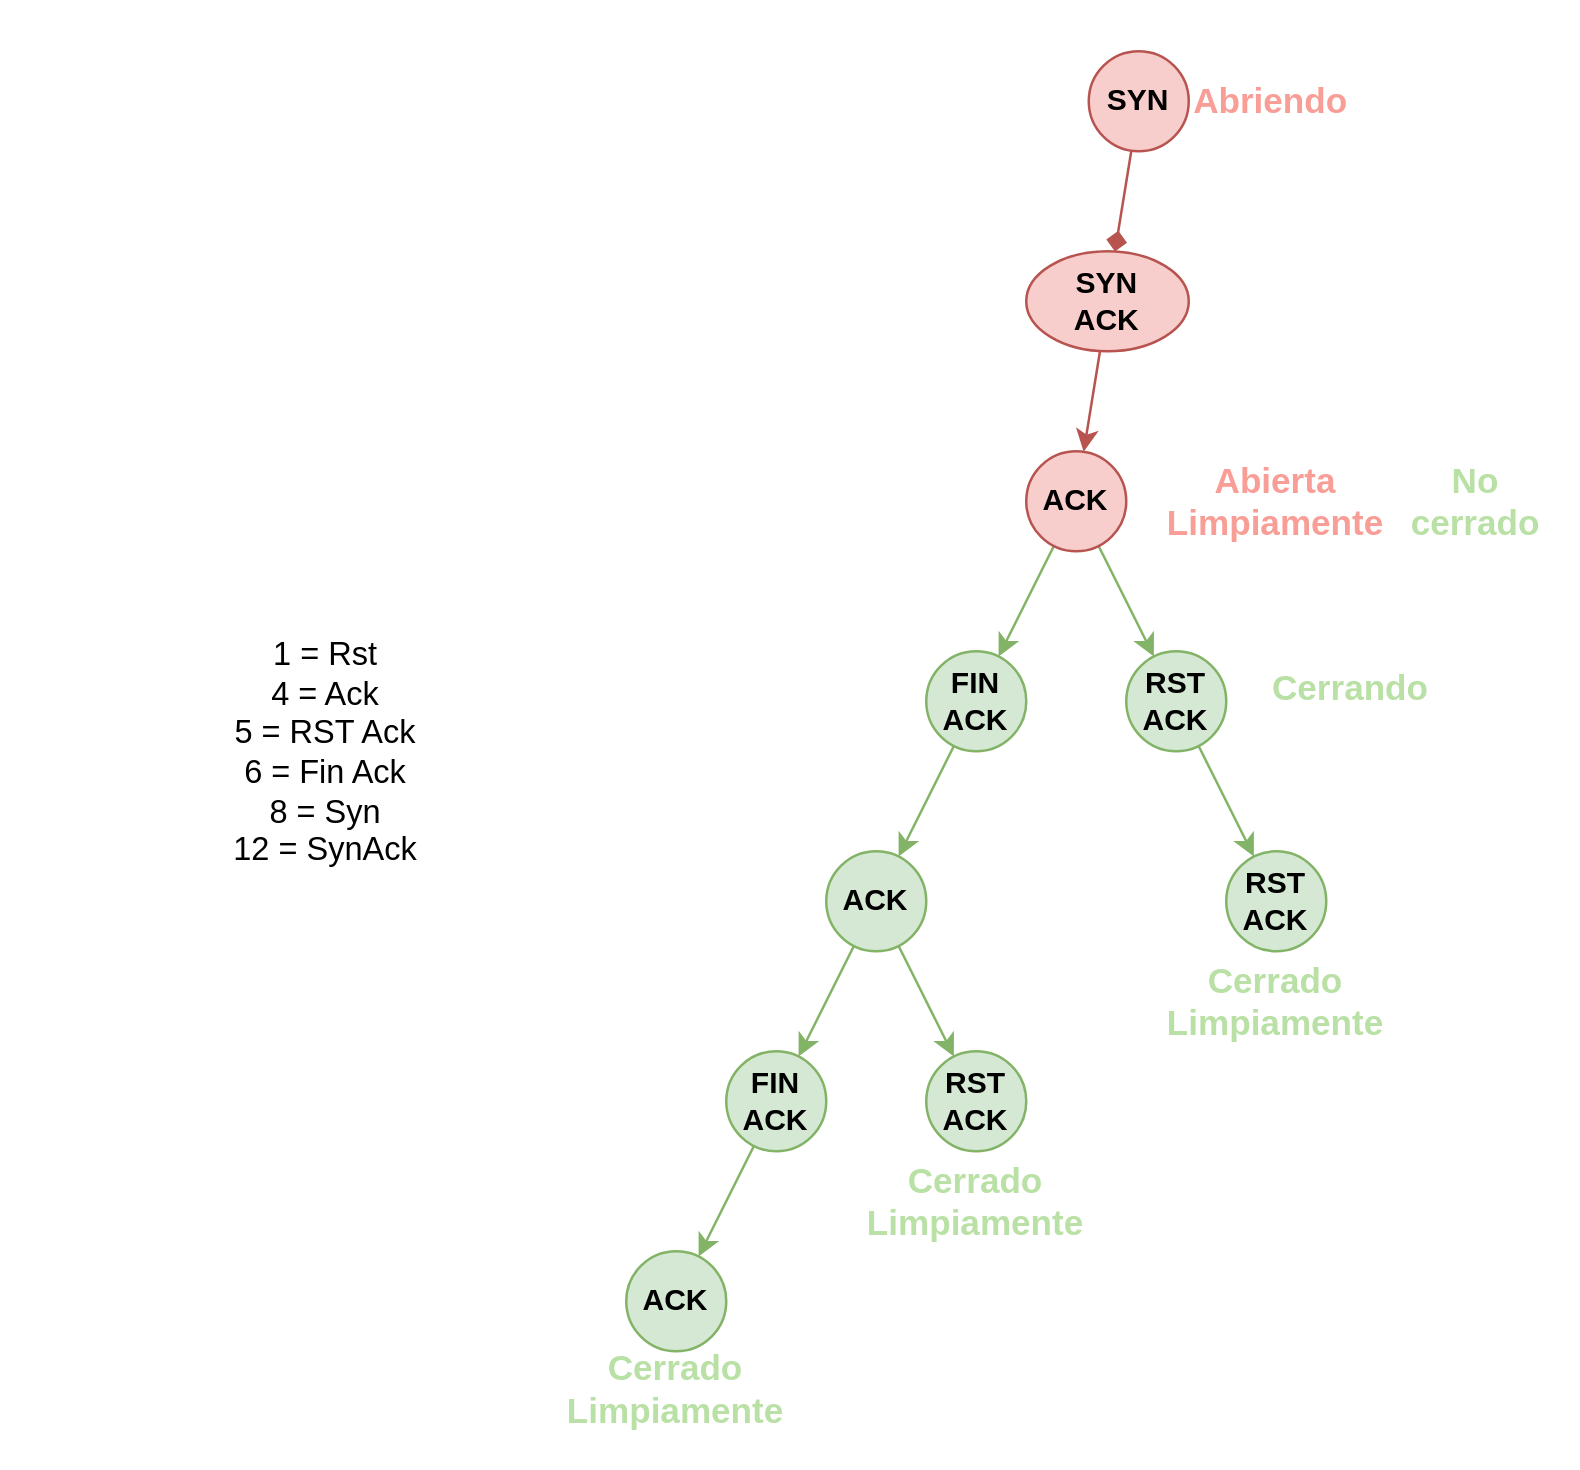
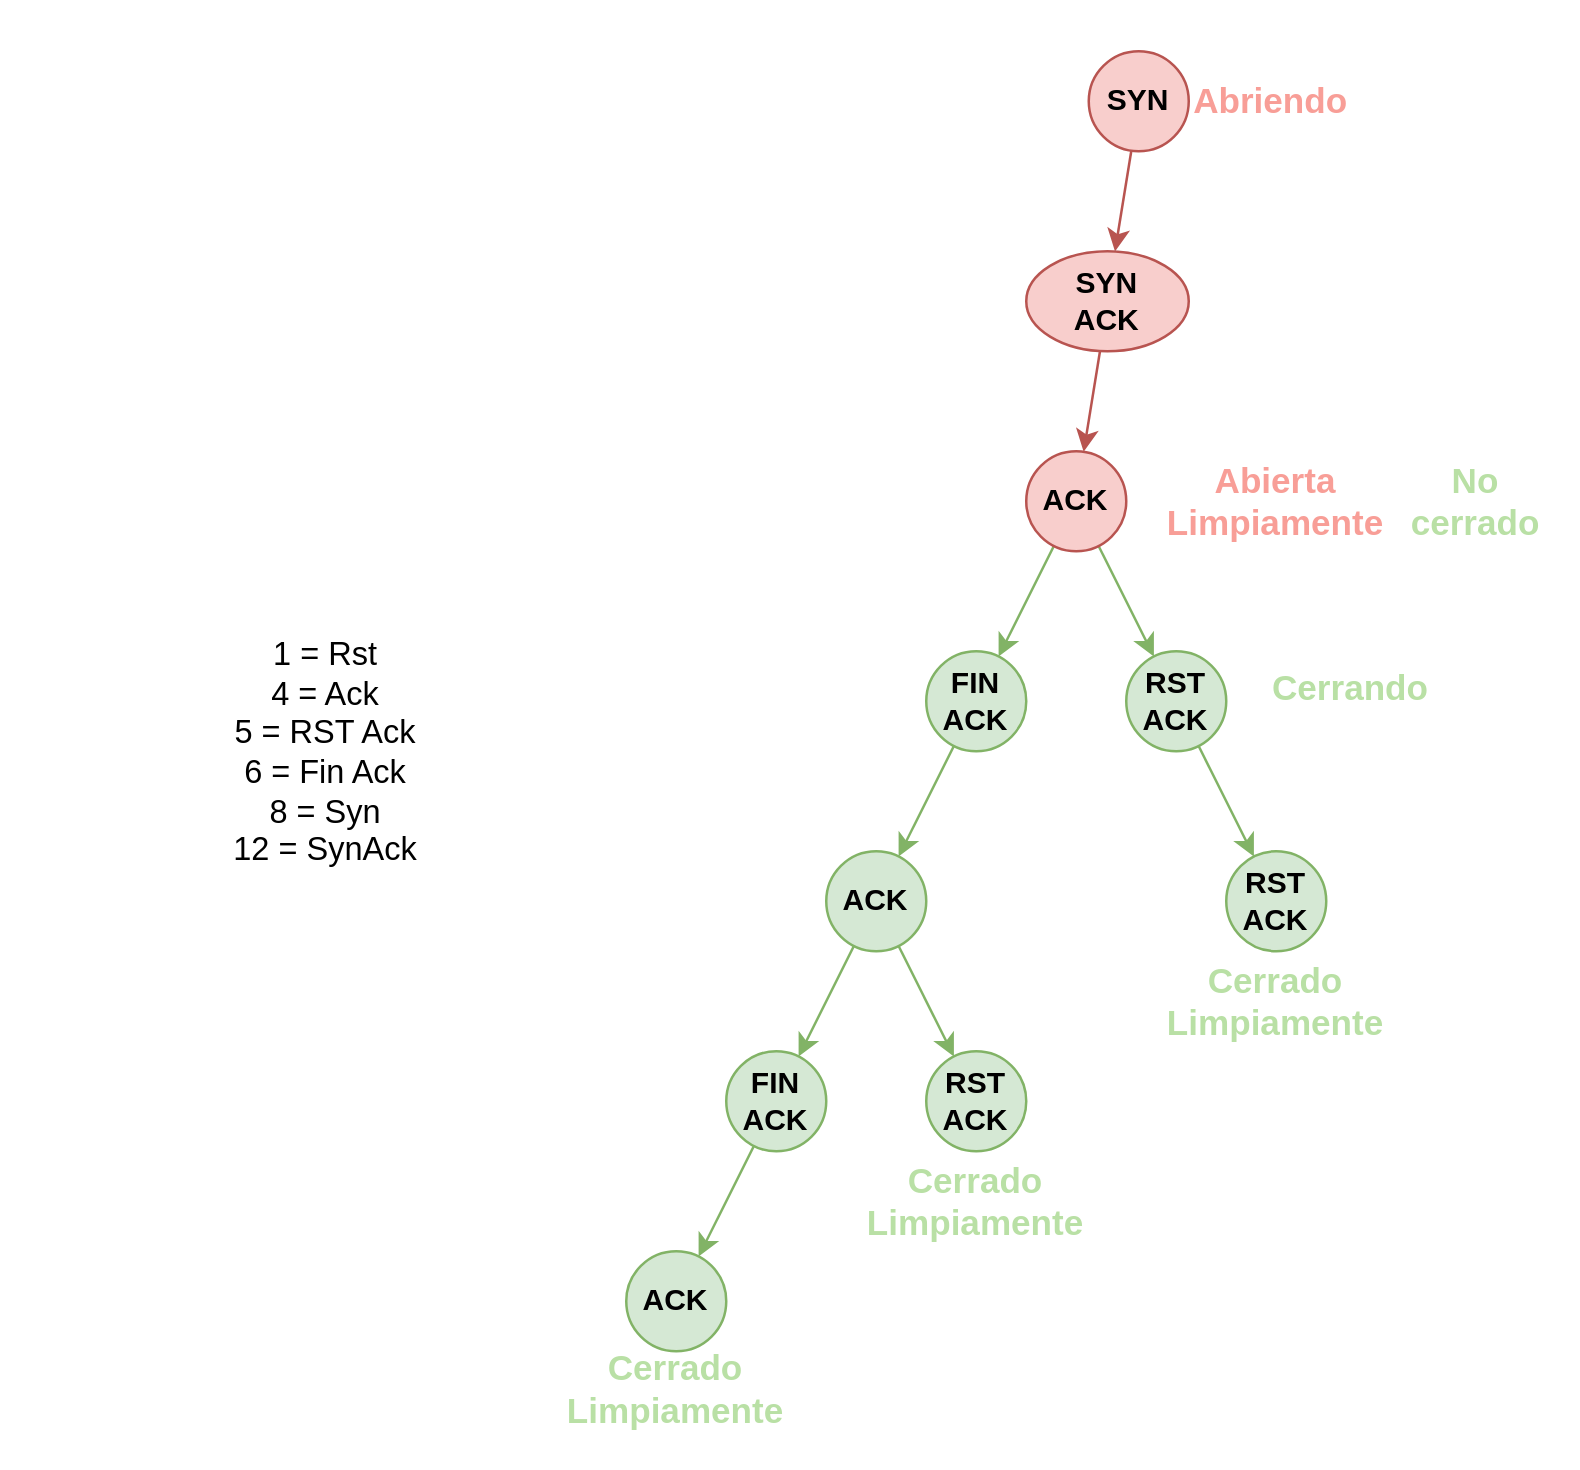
edge "SYN" -> "SYNACK": arrowhead diamond -> classic
